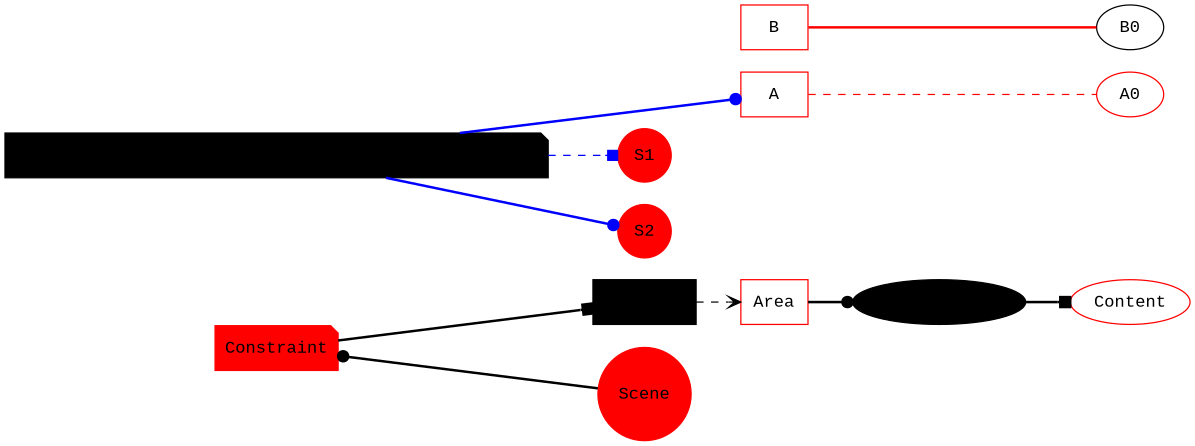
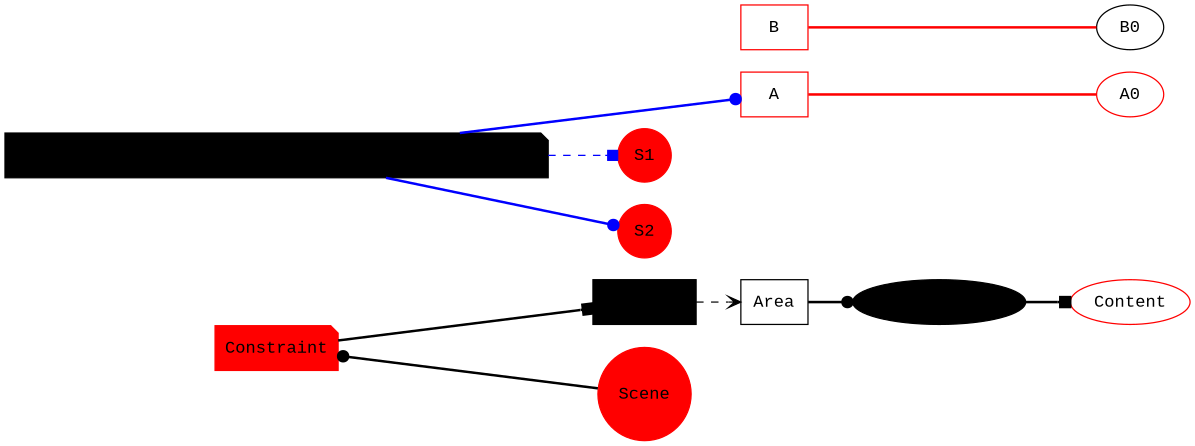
edge "A" -- "A0": style dashed -> bold
node "Area": color red -> black
